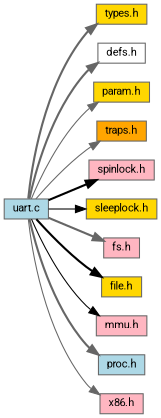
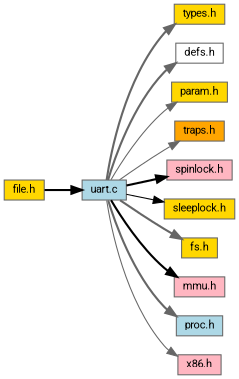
edge "uart.c" -> "file.h": reversed
node "fs.h": fillcolor lightpink -> gold
edge "uart.c" -> "mmu.h": style solid -> bold
